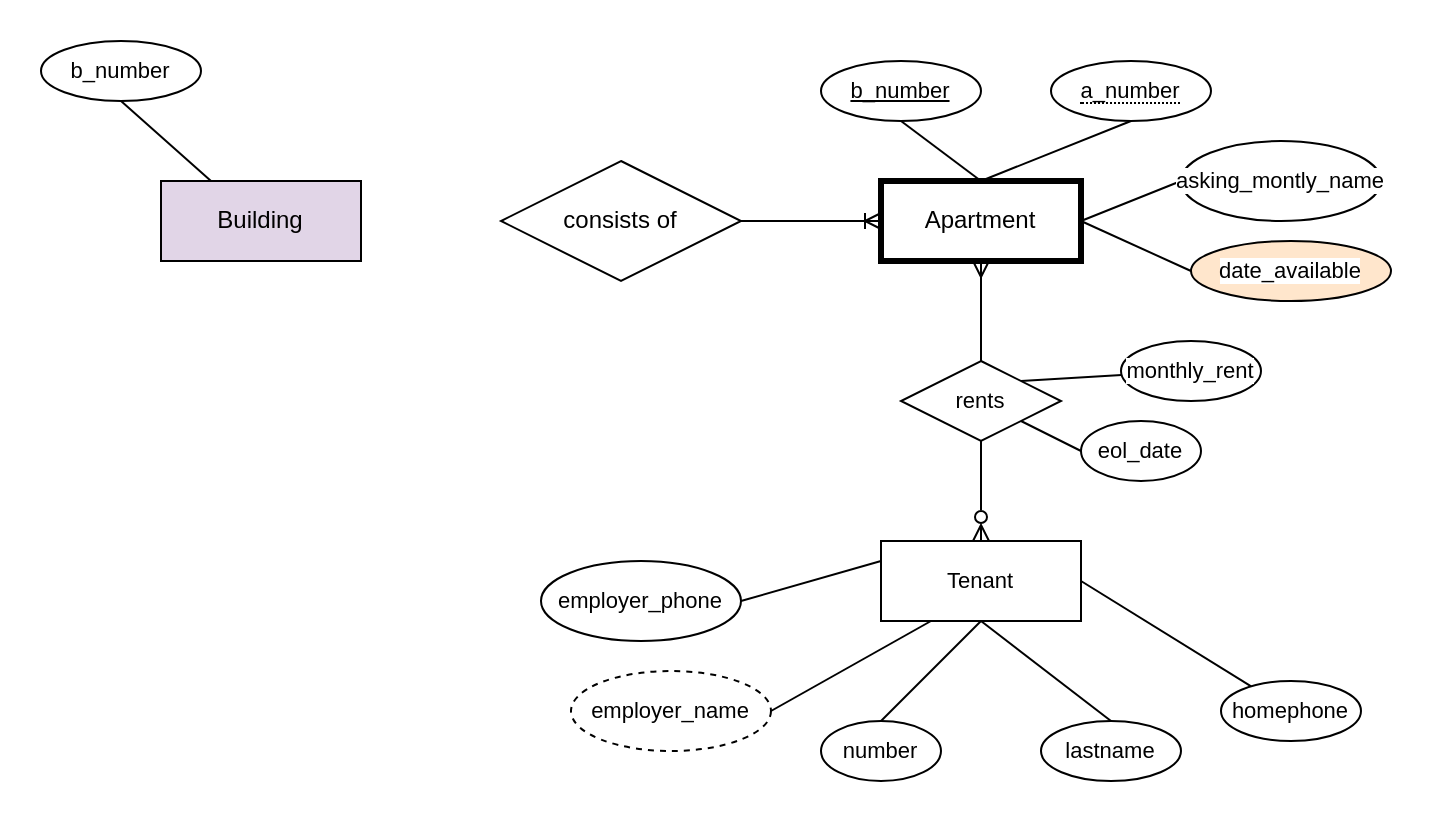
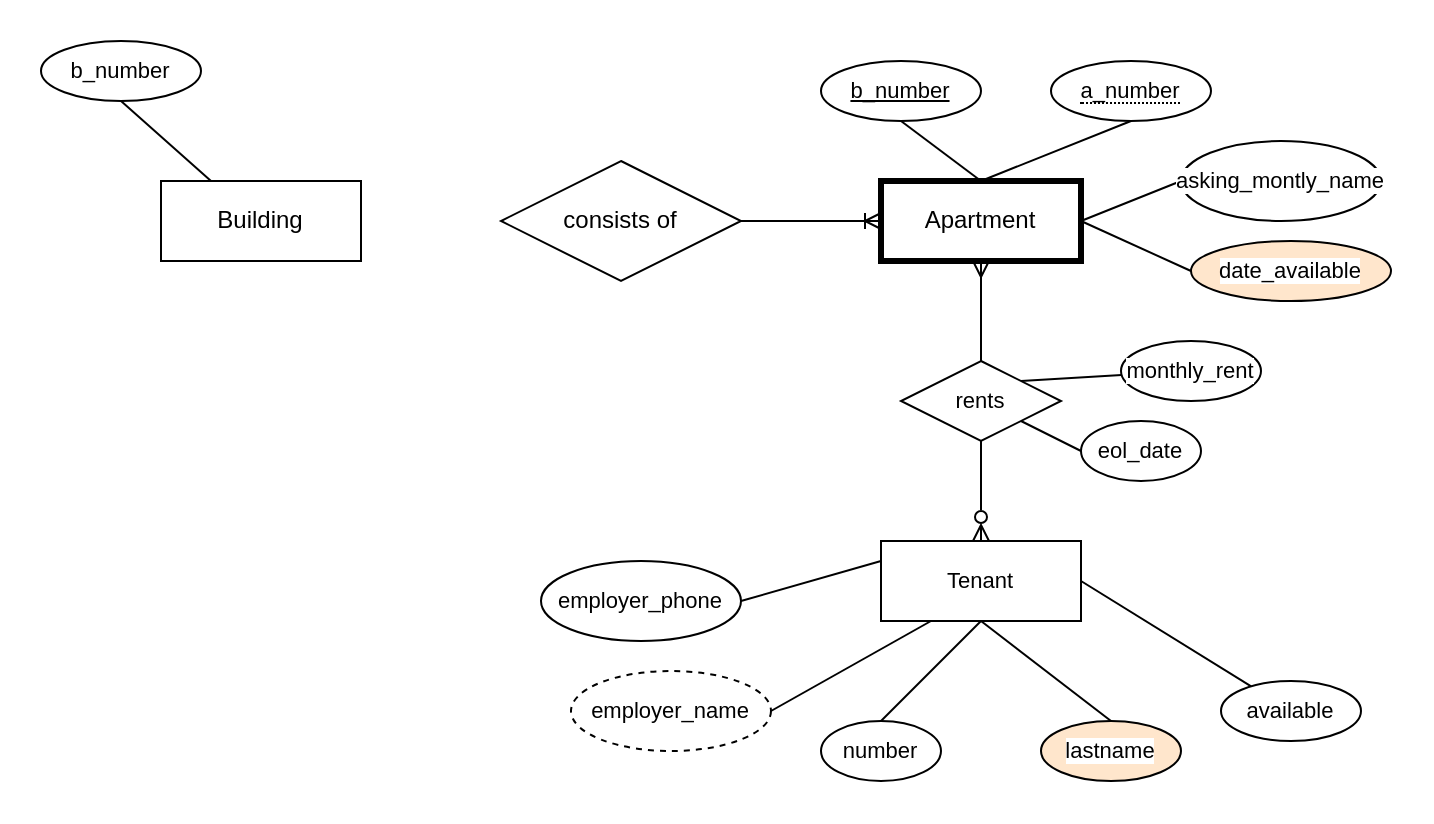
node "Building": fillcolor #e1d5e7 -> #ffffff
node "homephone": label "homephone" -> "available"
node "lastname": fillcolor #ffffff -> #ffe6cc
